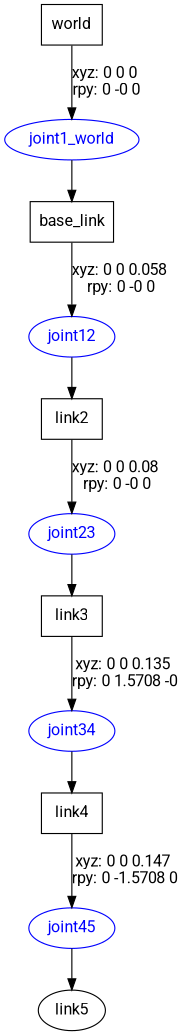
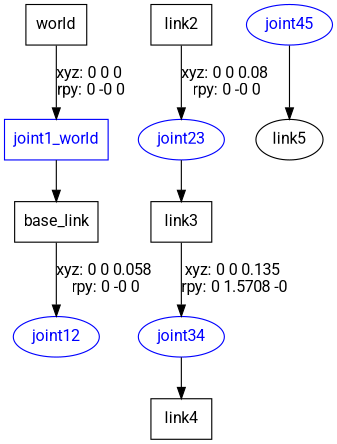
node "joint1_world": shape ellipse -> box
edge "joint12" -> "link2": removed
edge "link4" -> "joint45": removed, label "xyz: 0 0 0.147 rpy: 0 -1.5708 0"
